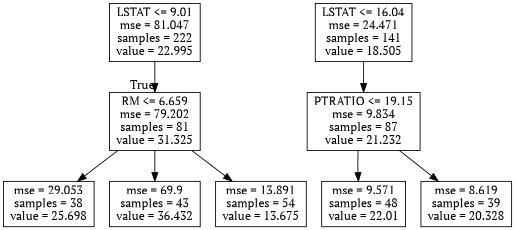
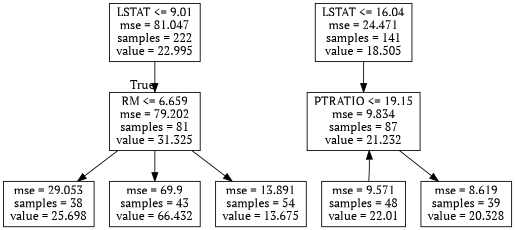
edge "PTRATIO <= 19.15 mse = 9.834 samples = 87 value = 21.232" -> "mse = 9.571 samples = 48 value = 22.01": reversed
node "mse = 69.9 samples = 43 value = 36.432": label "mse = 69.9 samples = 43 value = 36.432" -> "mse = 69.9 samples = 43 value = 66.432"
